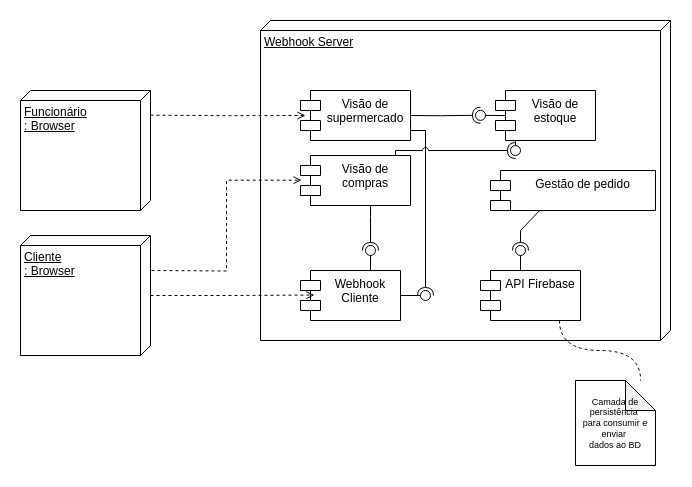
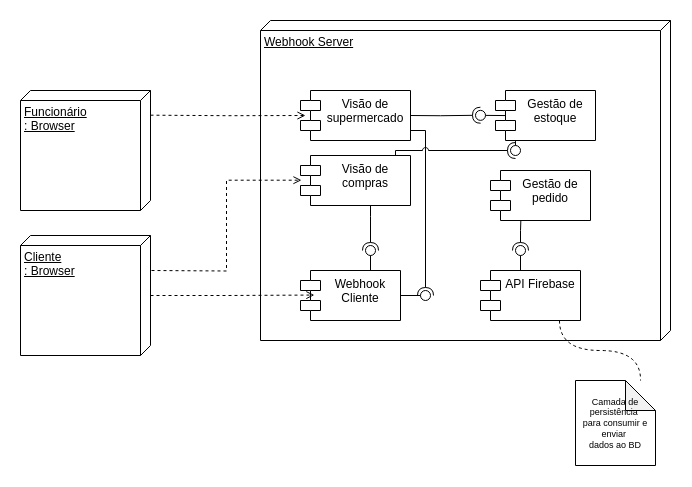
node "Visão de estoque": label "Visão de estoque" -> "Gestão de estoque"
node "Gestão de pedido": size 165x40 -> 100x50
